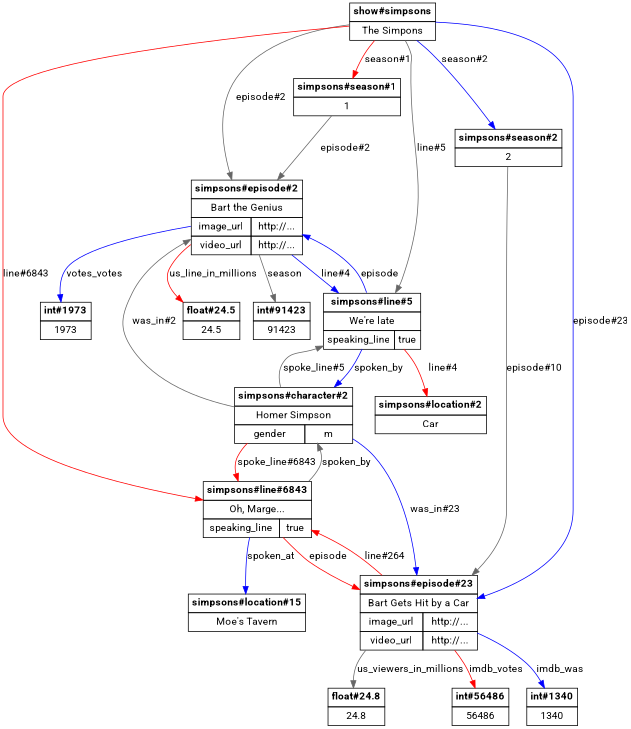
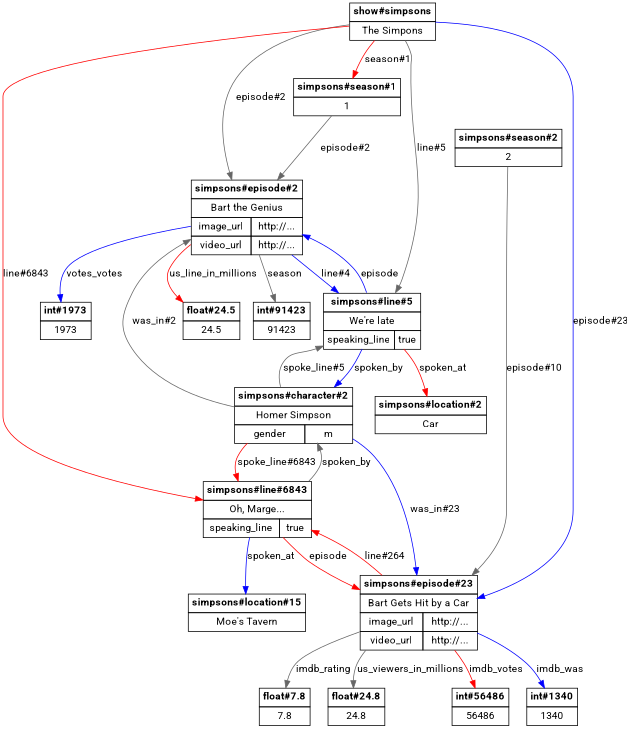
edge "show#simpsons" -> "simpsons#season#2": removed, label "season#2"
edge "simpsons#line#5" -> "simpsons#location#2": label "line#4" -> "spoken_at"
node "float#7.8": added
